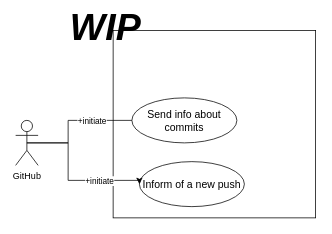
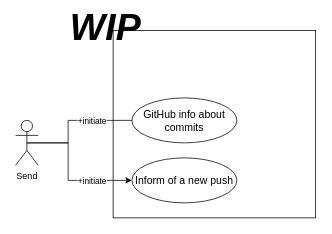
node "Send info about commits": label "Send info about commits" -> "GitHub info about commits"
node "GitHub": label "GitHub" -> "Send"
node "Inform of a new push": moved (192, 184) -> (184, 180)
